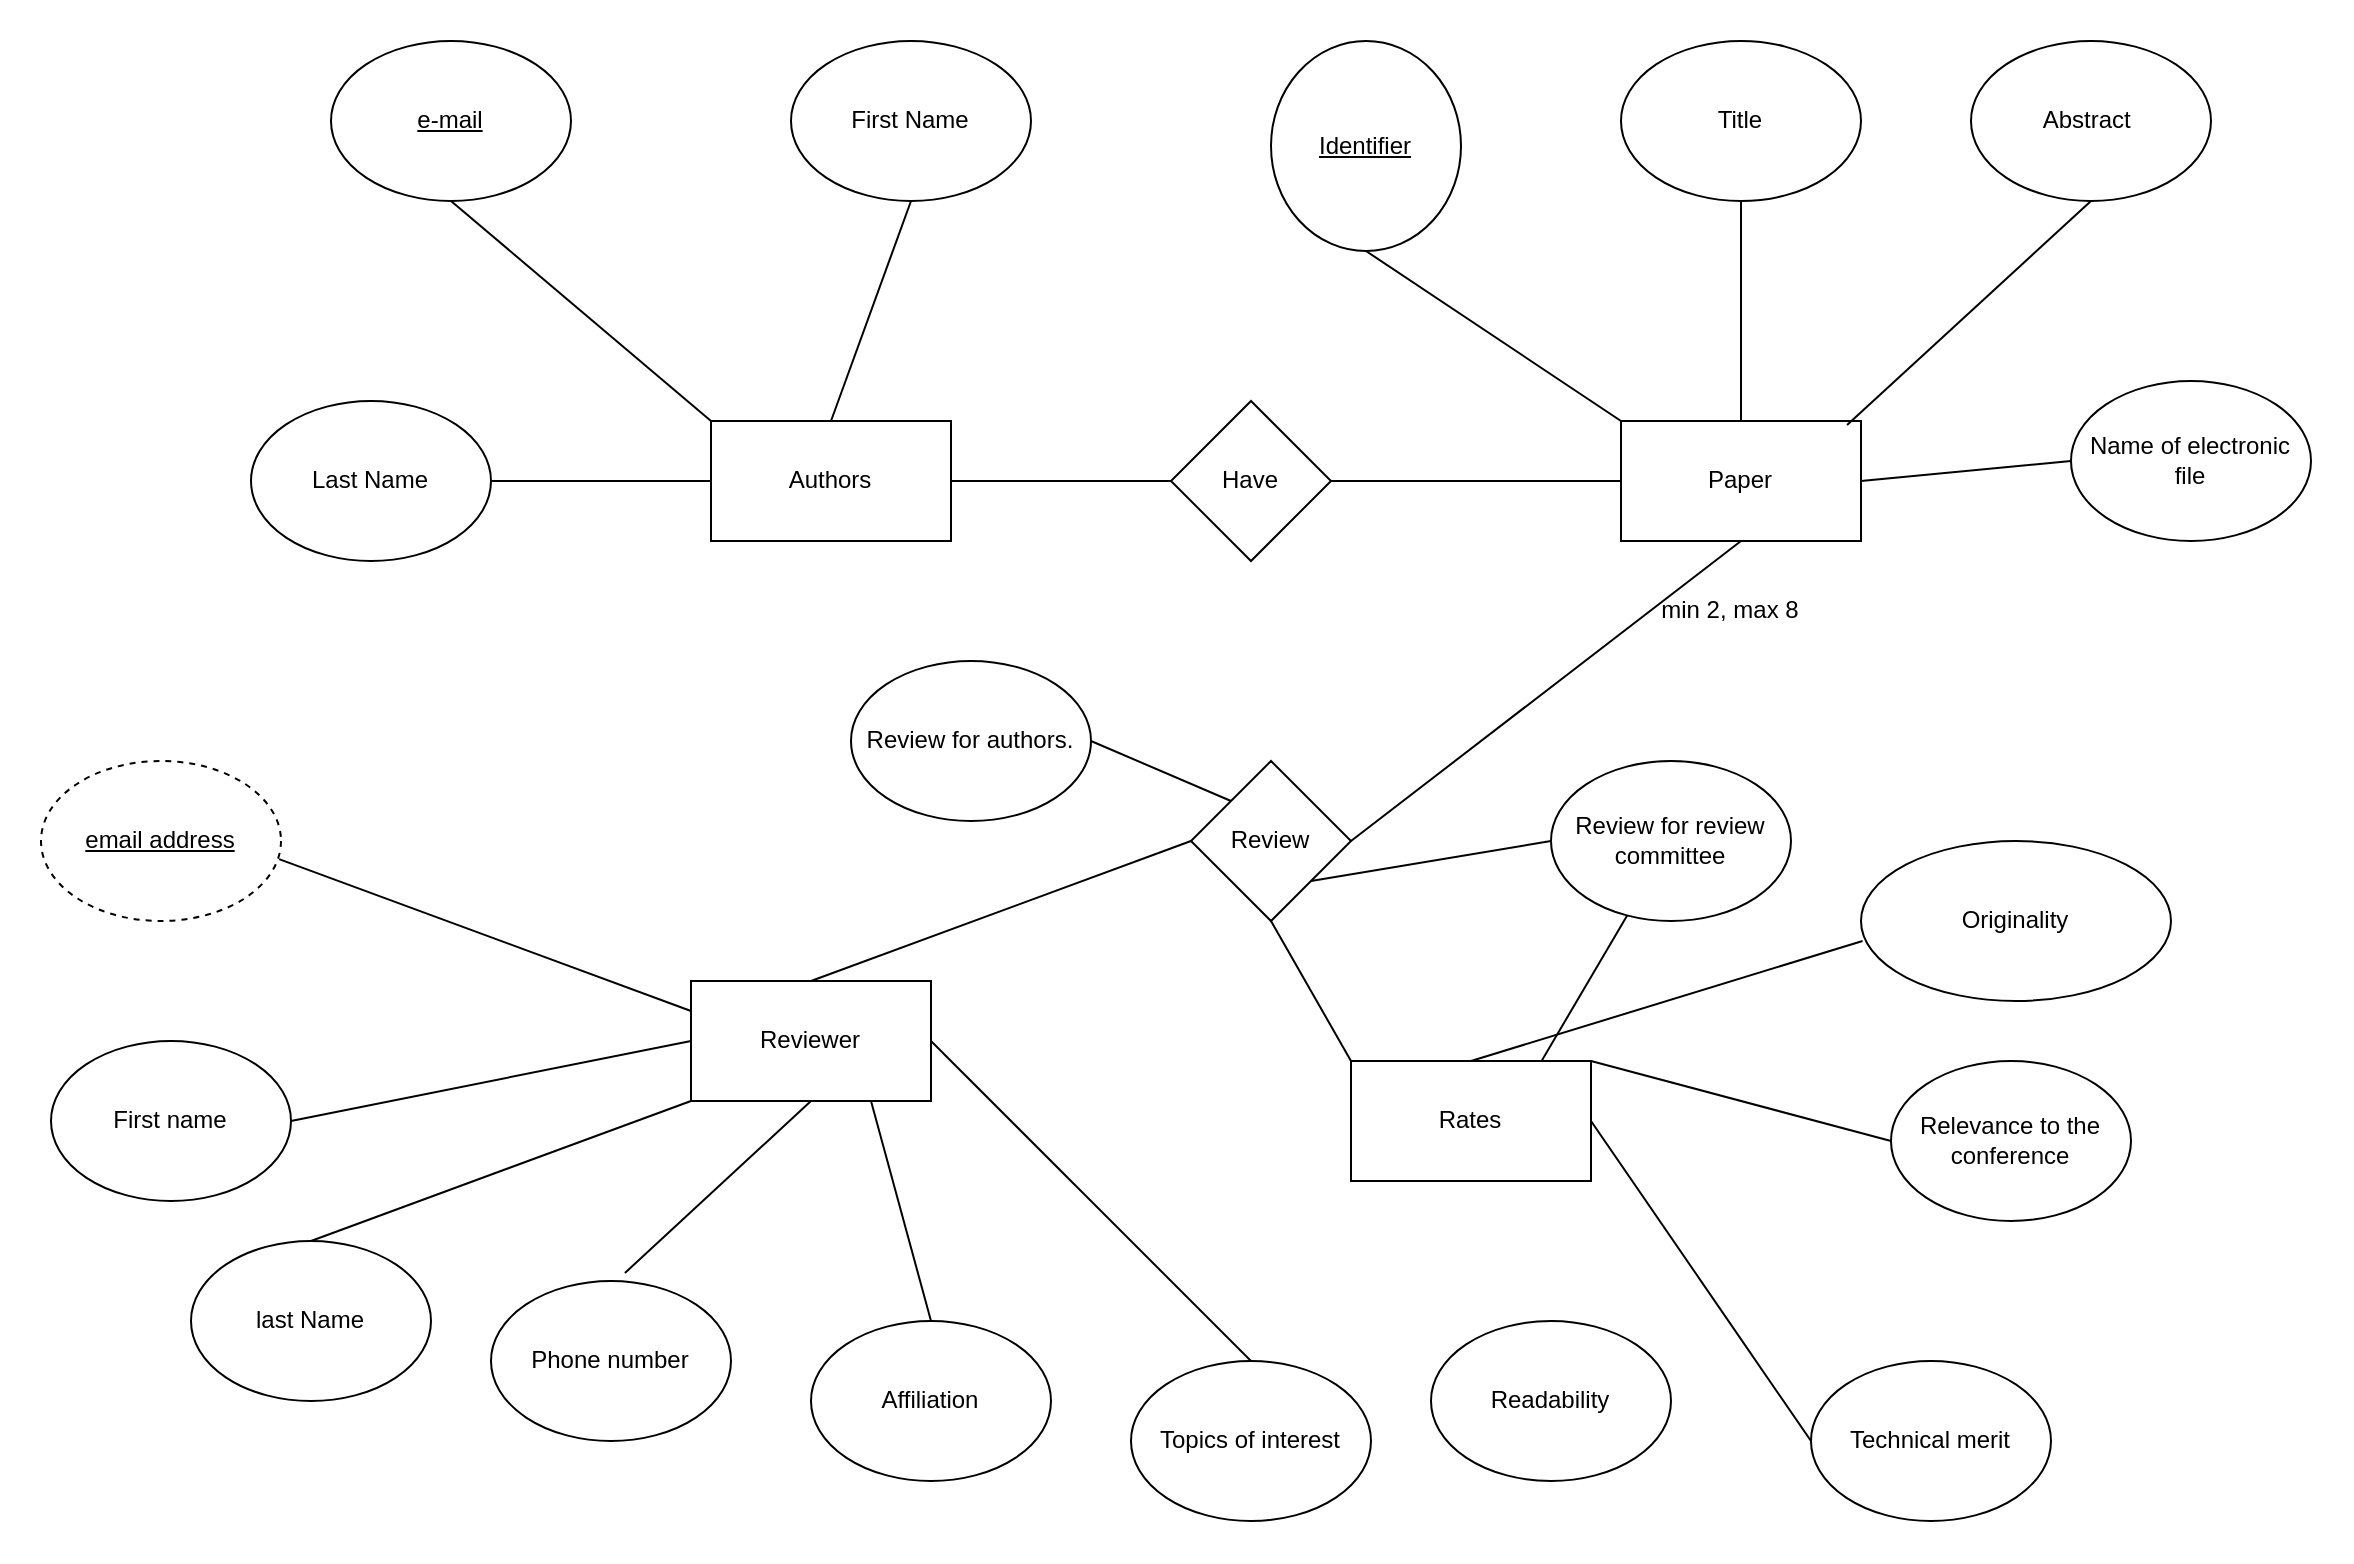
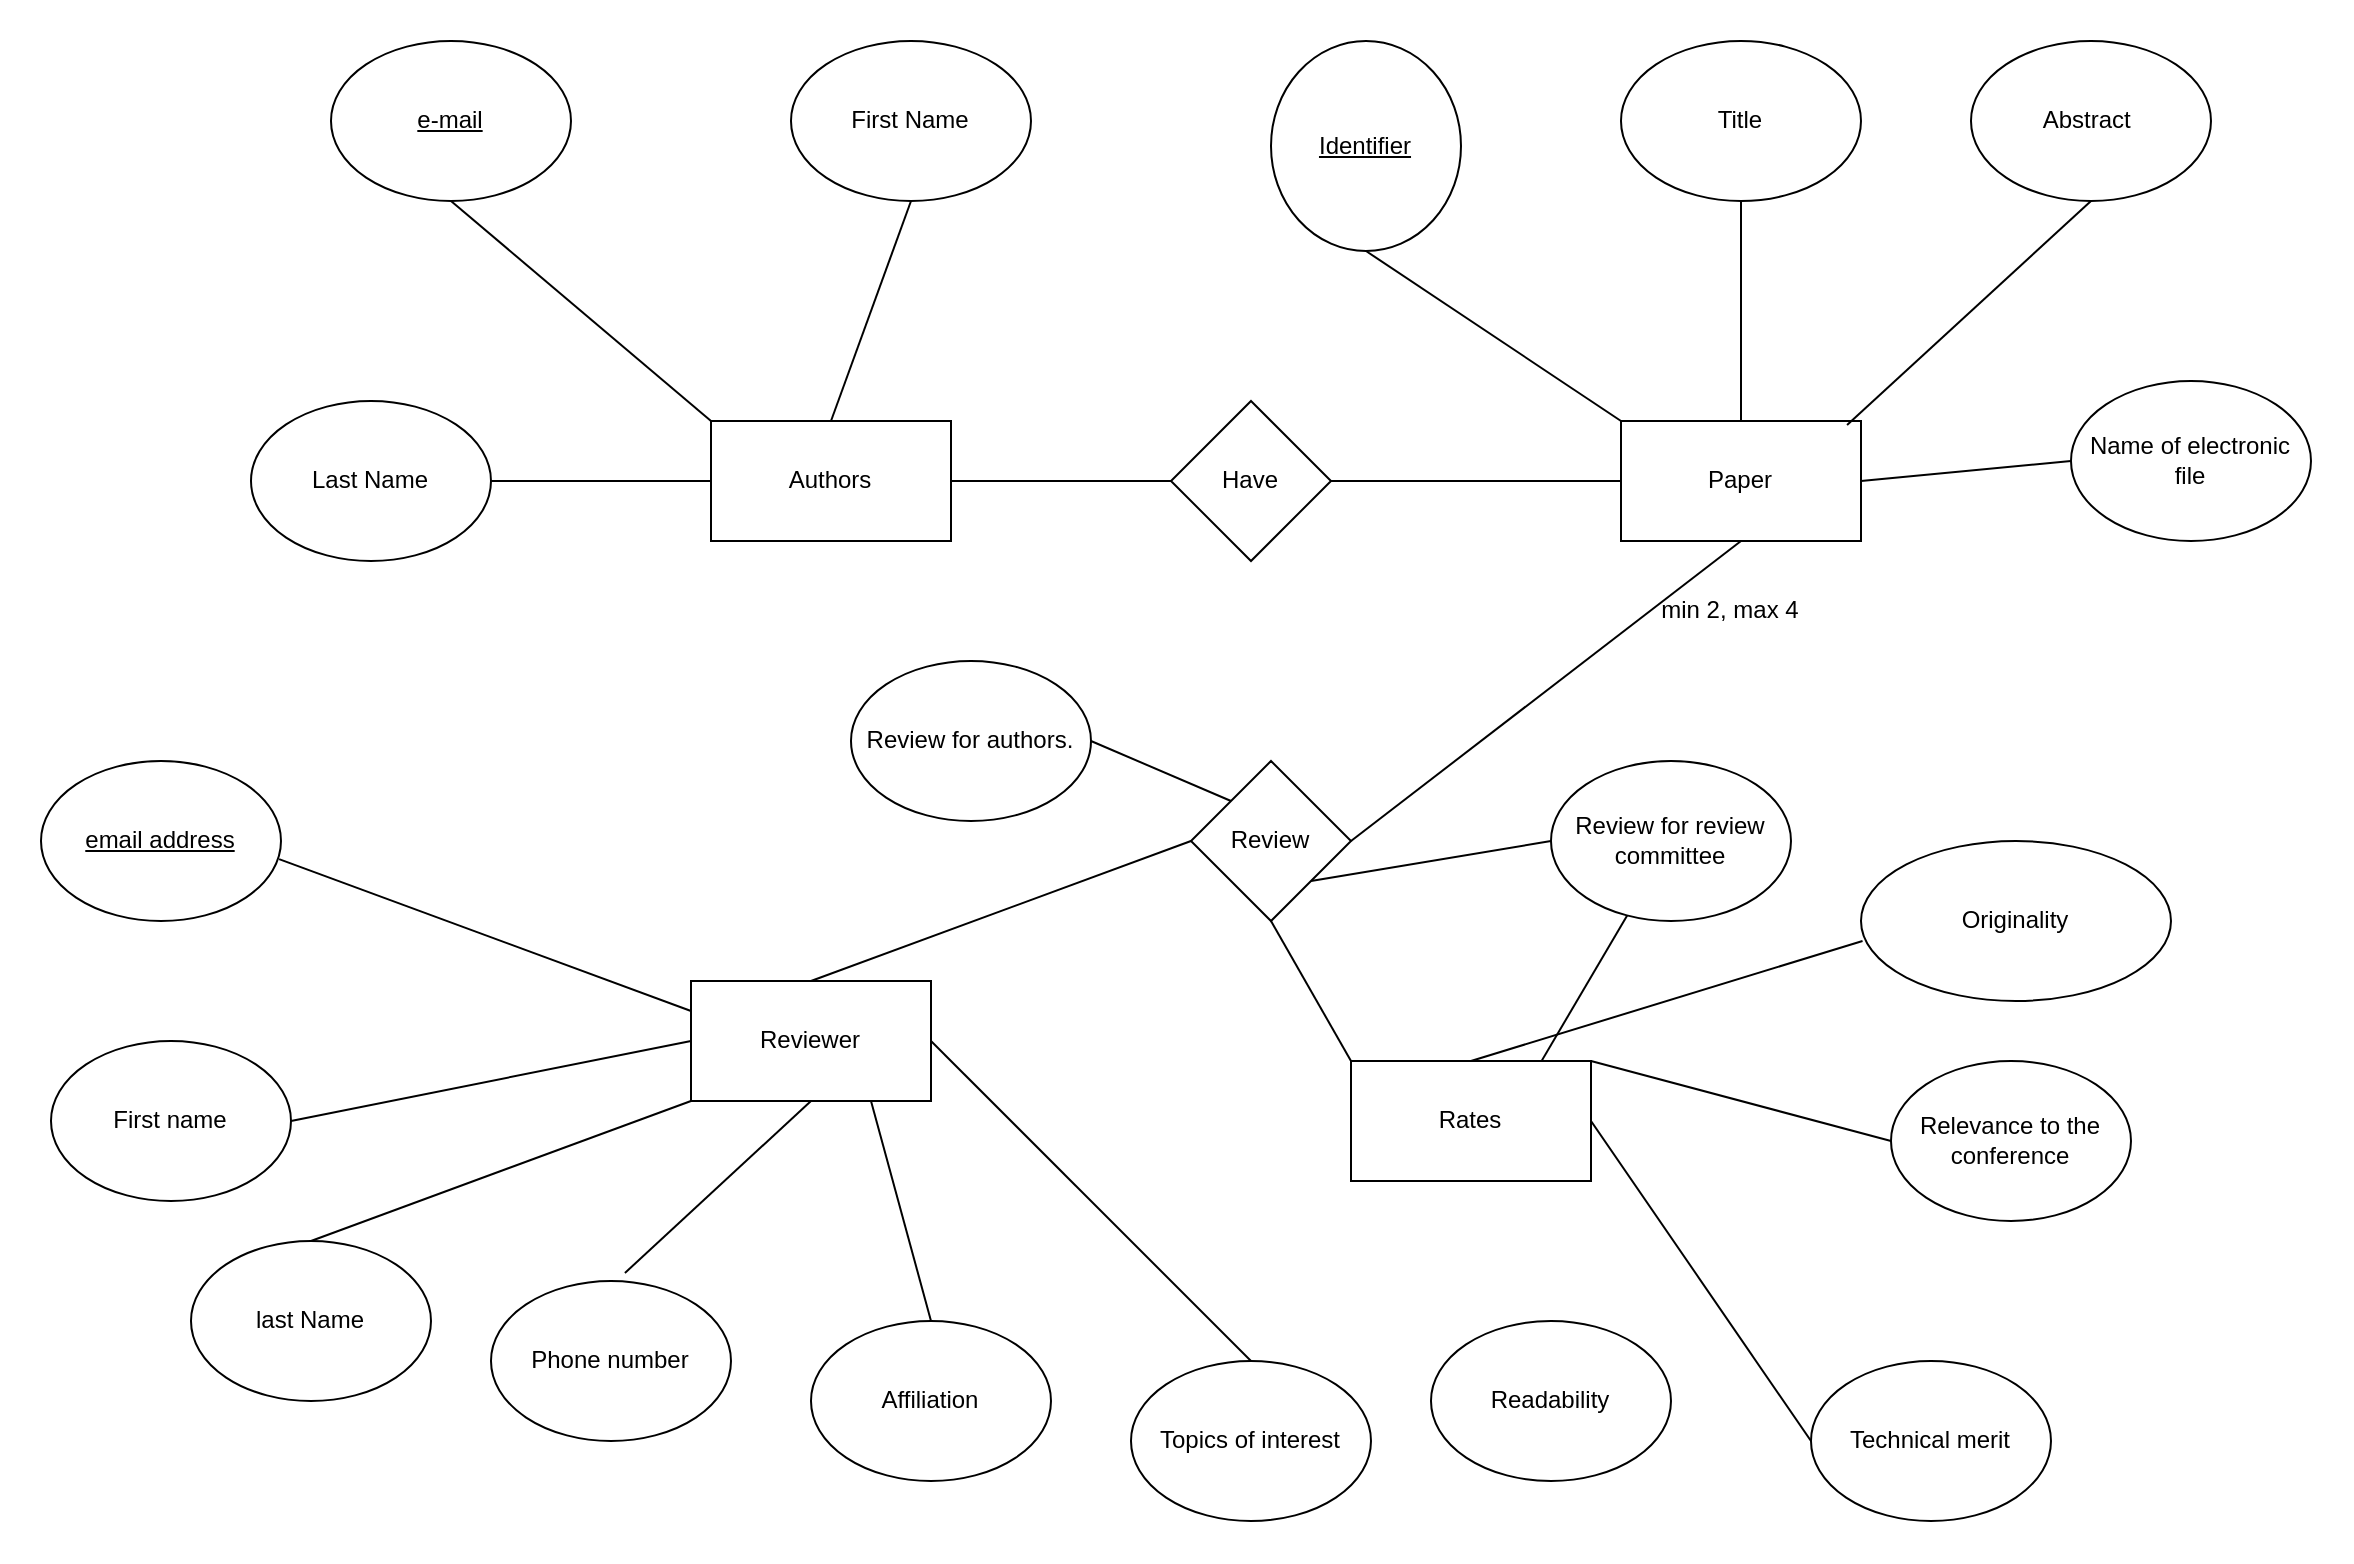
node "min 2, max 8": label "min 2, max 8" -> "min 2, max 4"
node "email address": style dashed -> solid
